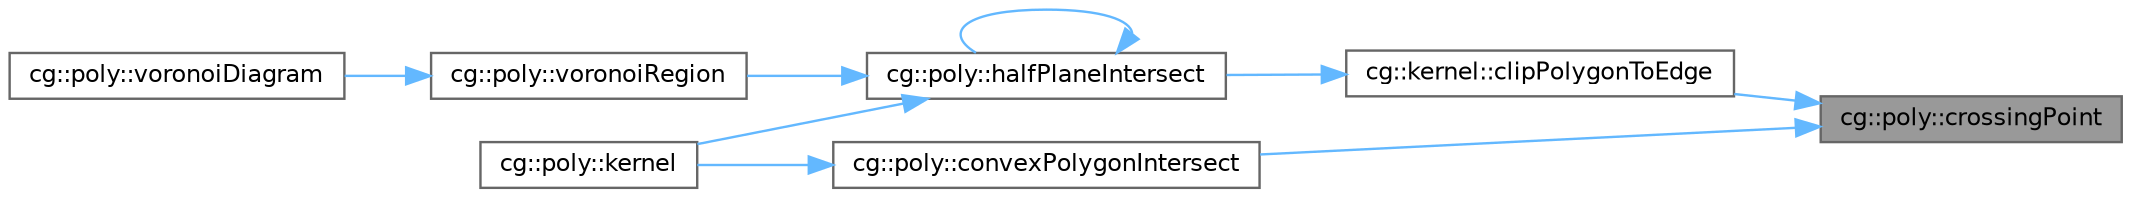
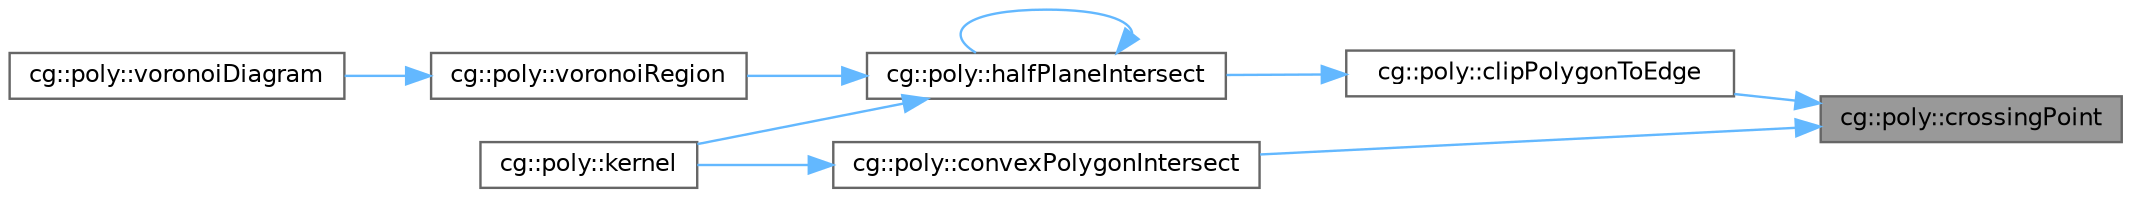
node "cg::kernel::clipPolygonToEdge": label "cg::kernel::clipPolygonToEdge" -> "cg::poly::clipPolygonToEdge"
